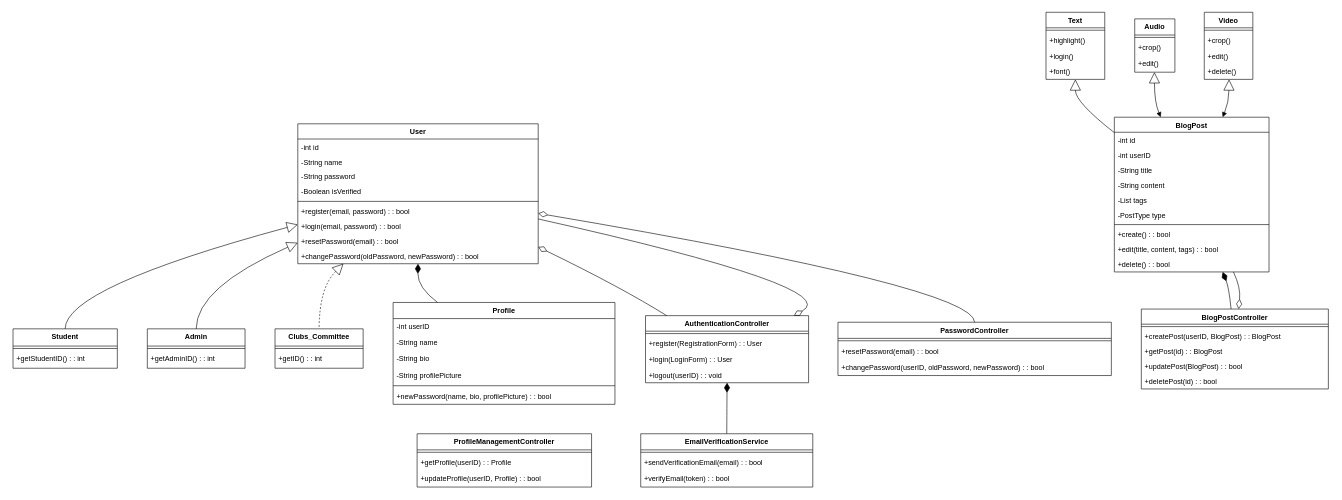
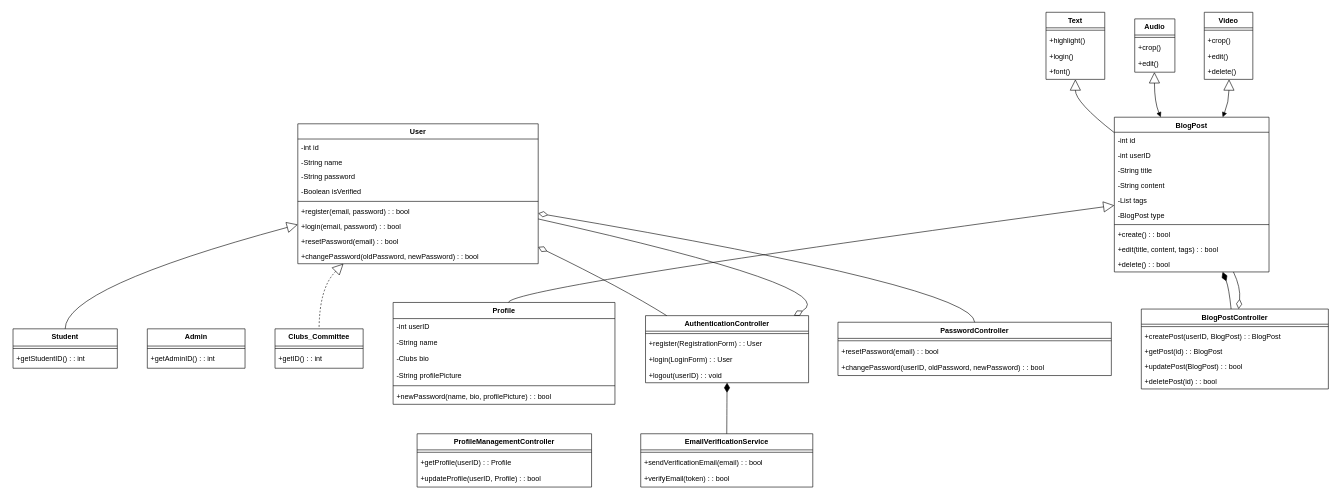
node "-PostType type": label "-PostType type" -> "-BlogPost type"
edge "Profile" -> "BlogPost": added
edge "Admin" -> "User": removed
edge "Profile" -> "User": removed
node "-String bio": label "-String bio" -> "-Clubs bio"
